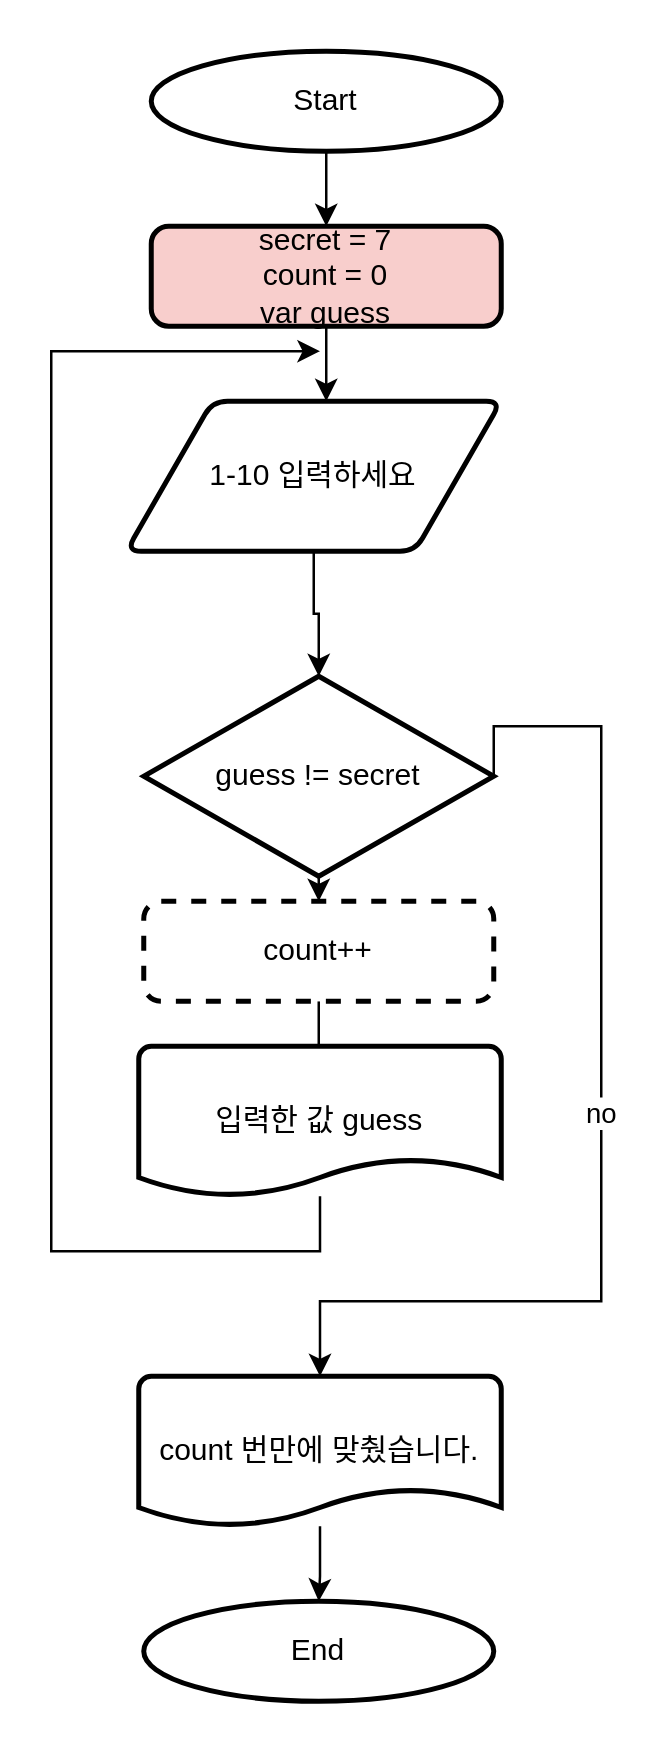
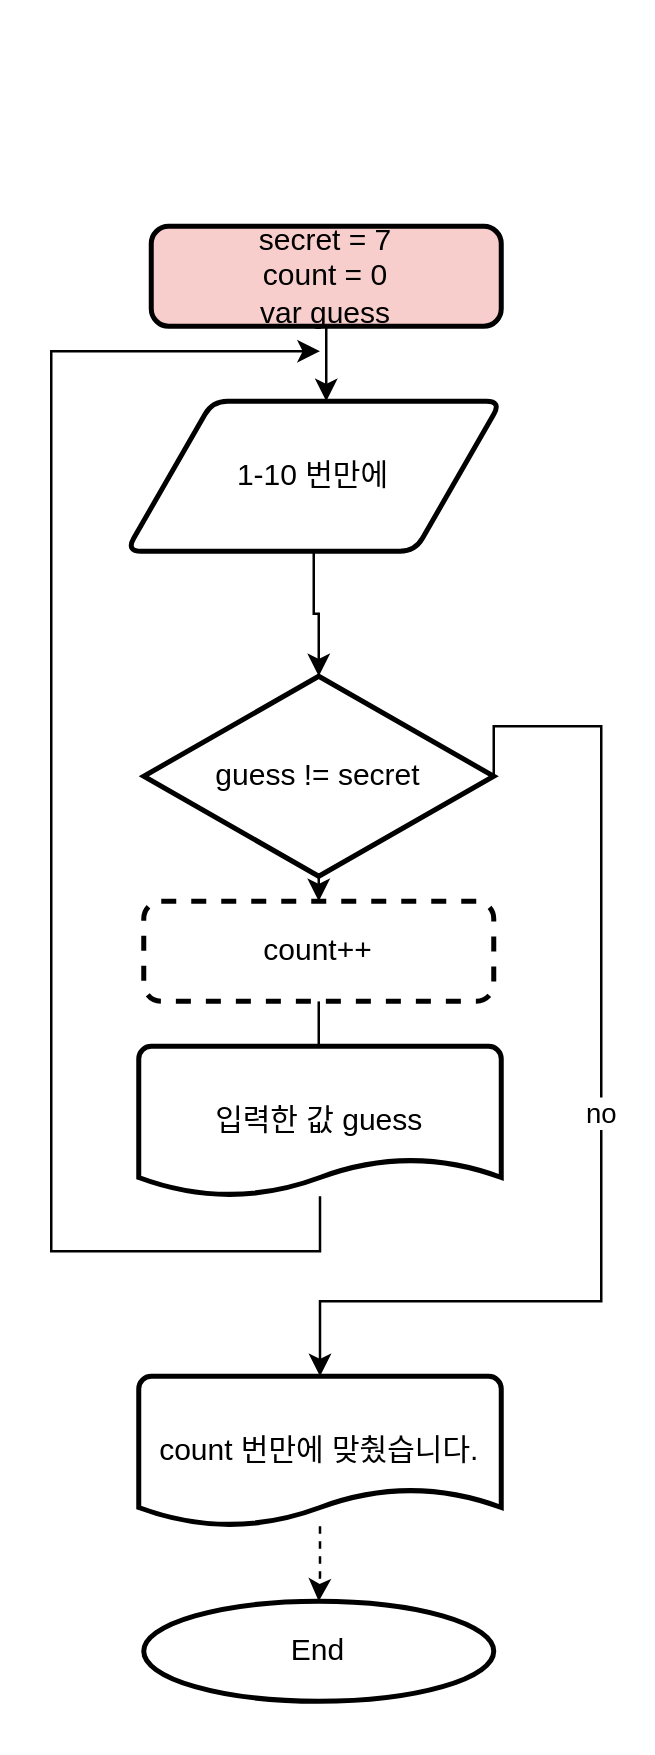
node "Start": removed
edge "Start" -> "secret = 7 count = 0 var guess": removed
node "1-10 입력하세요": label "1-10 입력하세요" -> "1-10 번만에"
edge "count 번만에 맞췄습니다." -> "End": style solid -> dashed
